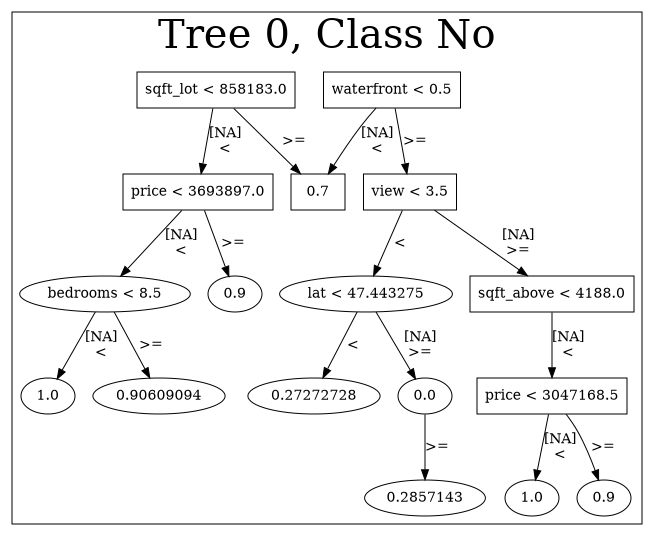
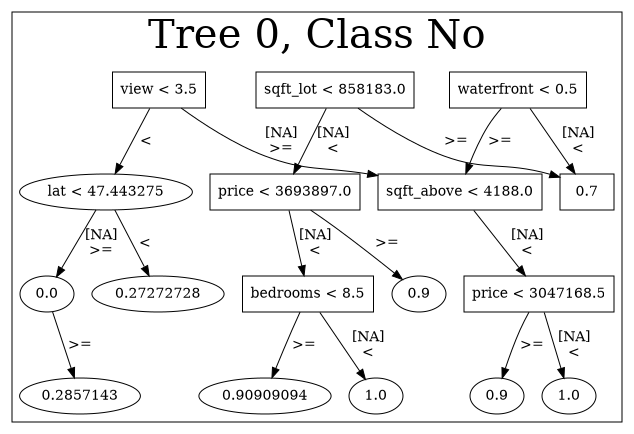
edge "waterfront < 0.5" -> "view < 3.5": now "waterfront < 0.5" -> "sqft_above < 4188.0"
node "bedrooms < 8.5": shape ellipse -> box
node "0.90609094": label "0.90609094" -> "0.90909094"
